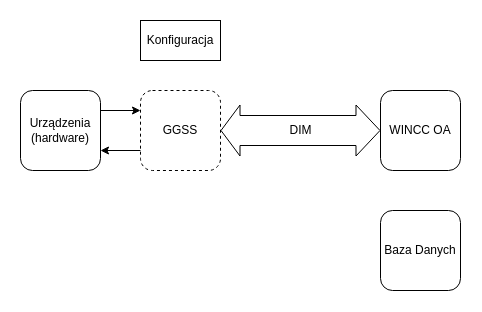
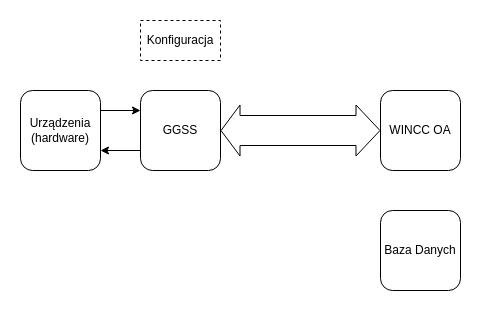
node "Konfiguracja": style solid -> dashed
node "GGSS": style dashed -> solid
node "DIM": removed
